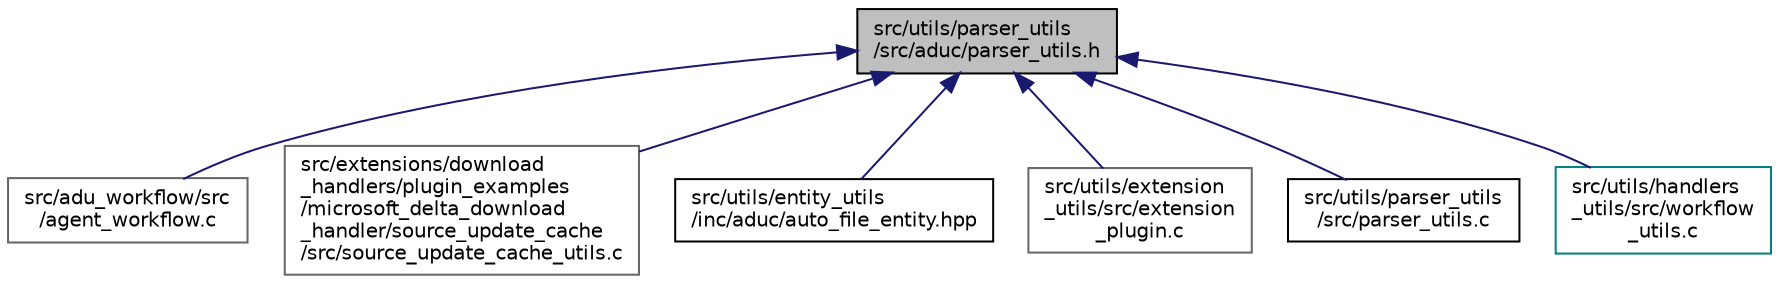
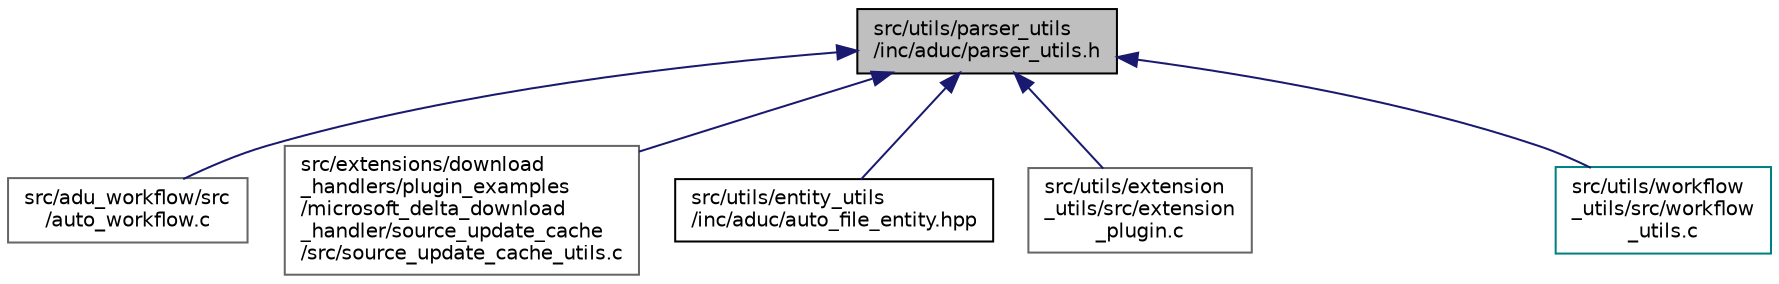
node "src/utils/parser_utils /src/aduc/parser_utils.h": label "src/utils/parser_utils /src/aduc/parser_utils.h" -> "src/utils/parser_utils /inc/aduc/parser_utils.h"
node "src/adu_workflow/src /agent_workflow.c": label "src/adu_workflow/src /agent_workflow.c" -> "src/adu_workflow/src /auto_workflow.c"
node "src/utils/parser_utils /src/parser_utils.c": removed
node "src/utils/handlers _utils/src/workflow _utils.c": label "src/utils/handlers _utils/src/workflow _utils.c" -> "src/utils/workflow _utils/src/workflow _utils.c"
